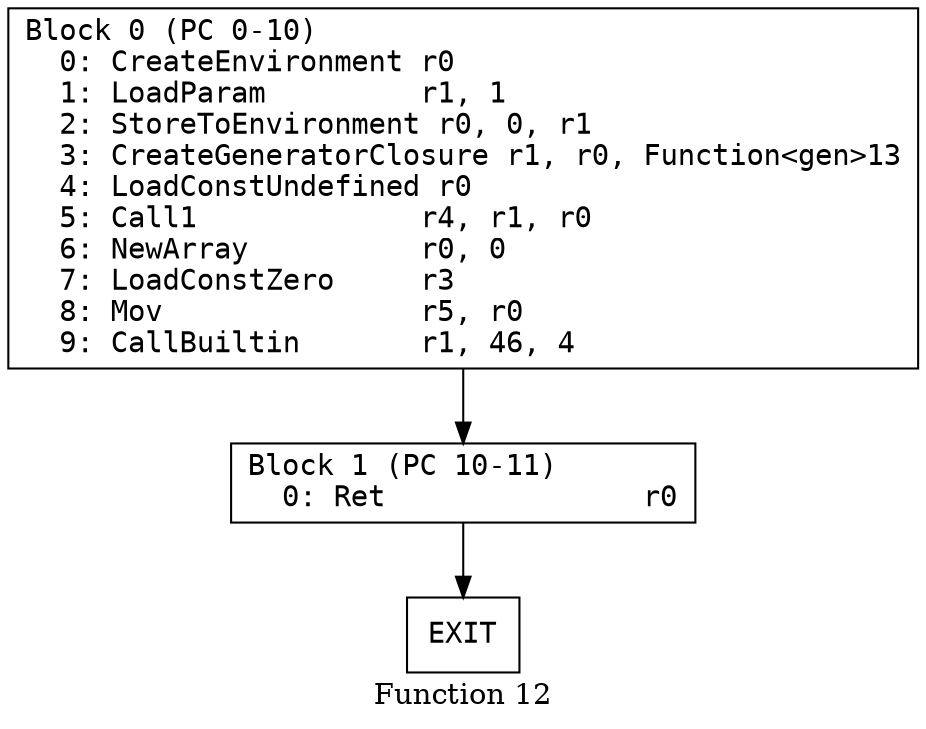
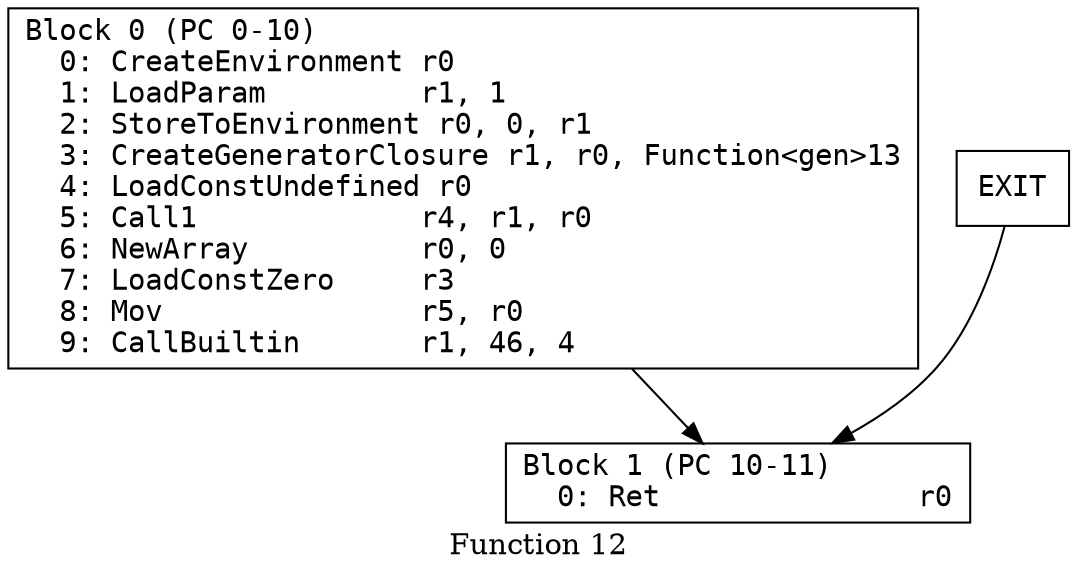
edge "Block 1 (PC 10-11) 0: Ret               r0" -> "EXIT": reversed
